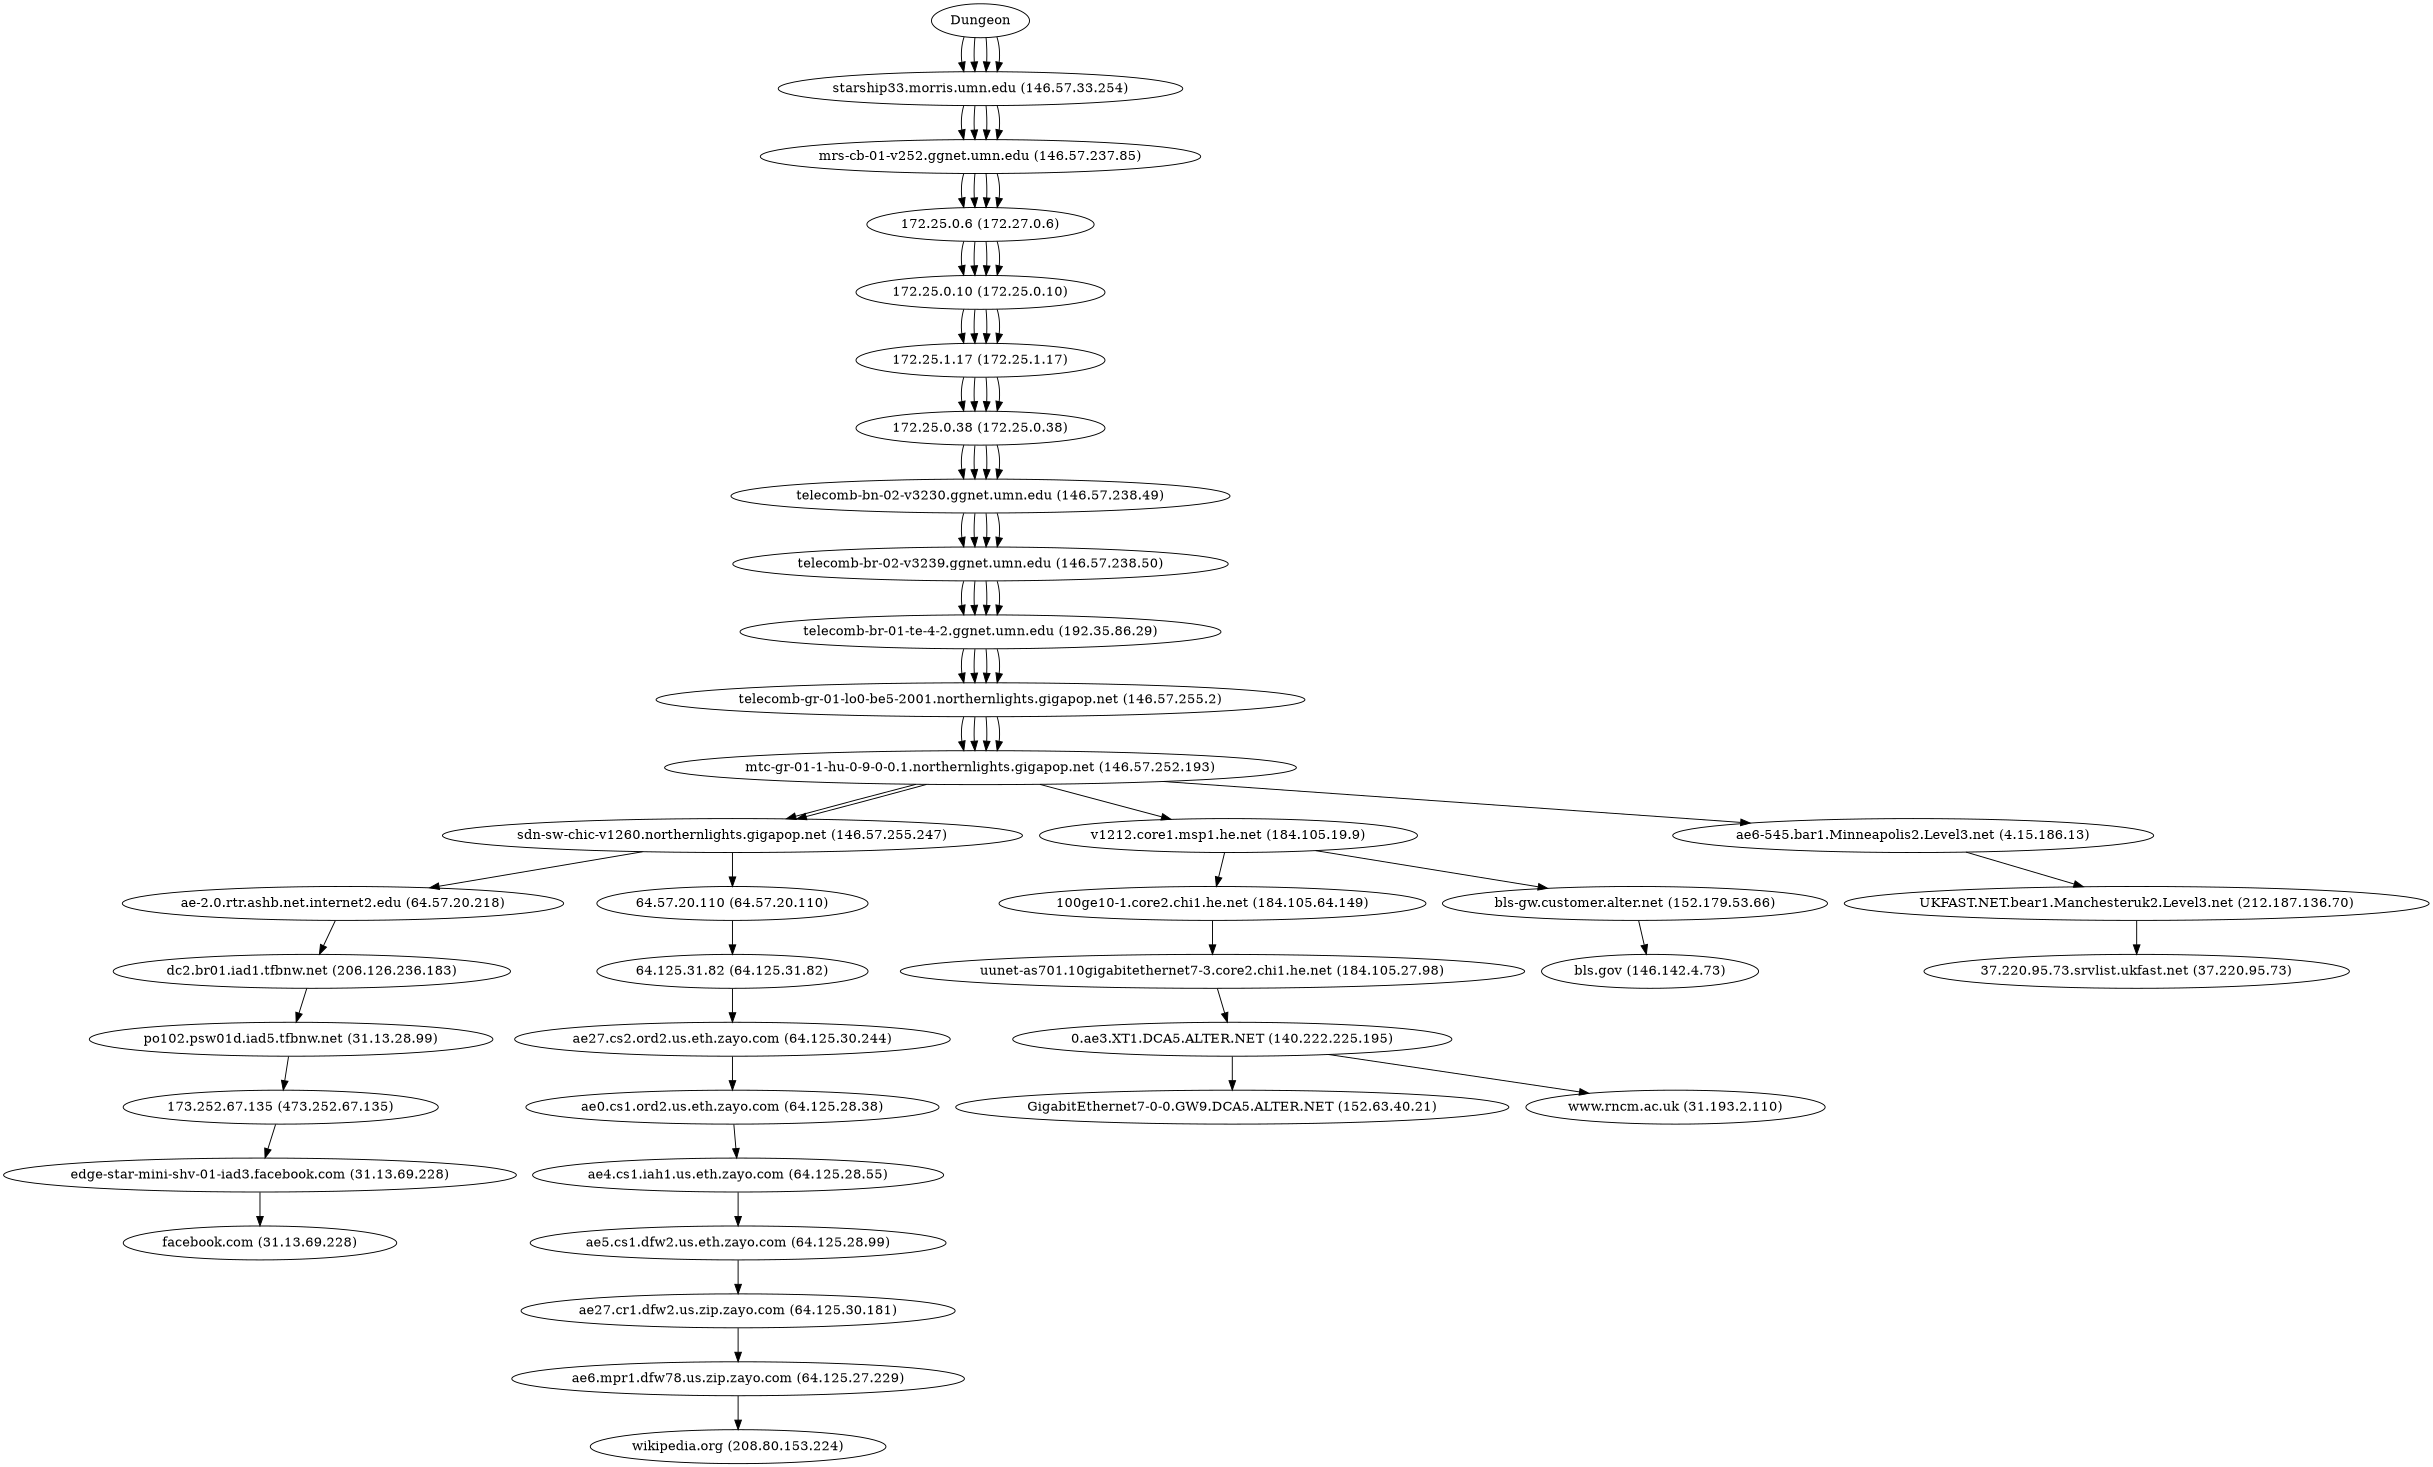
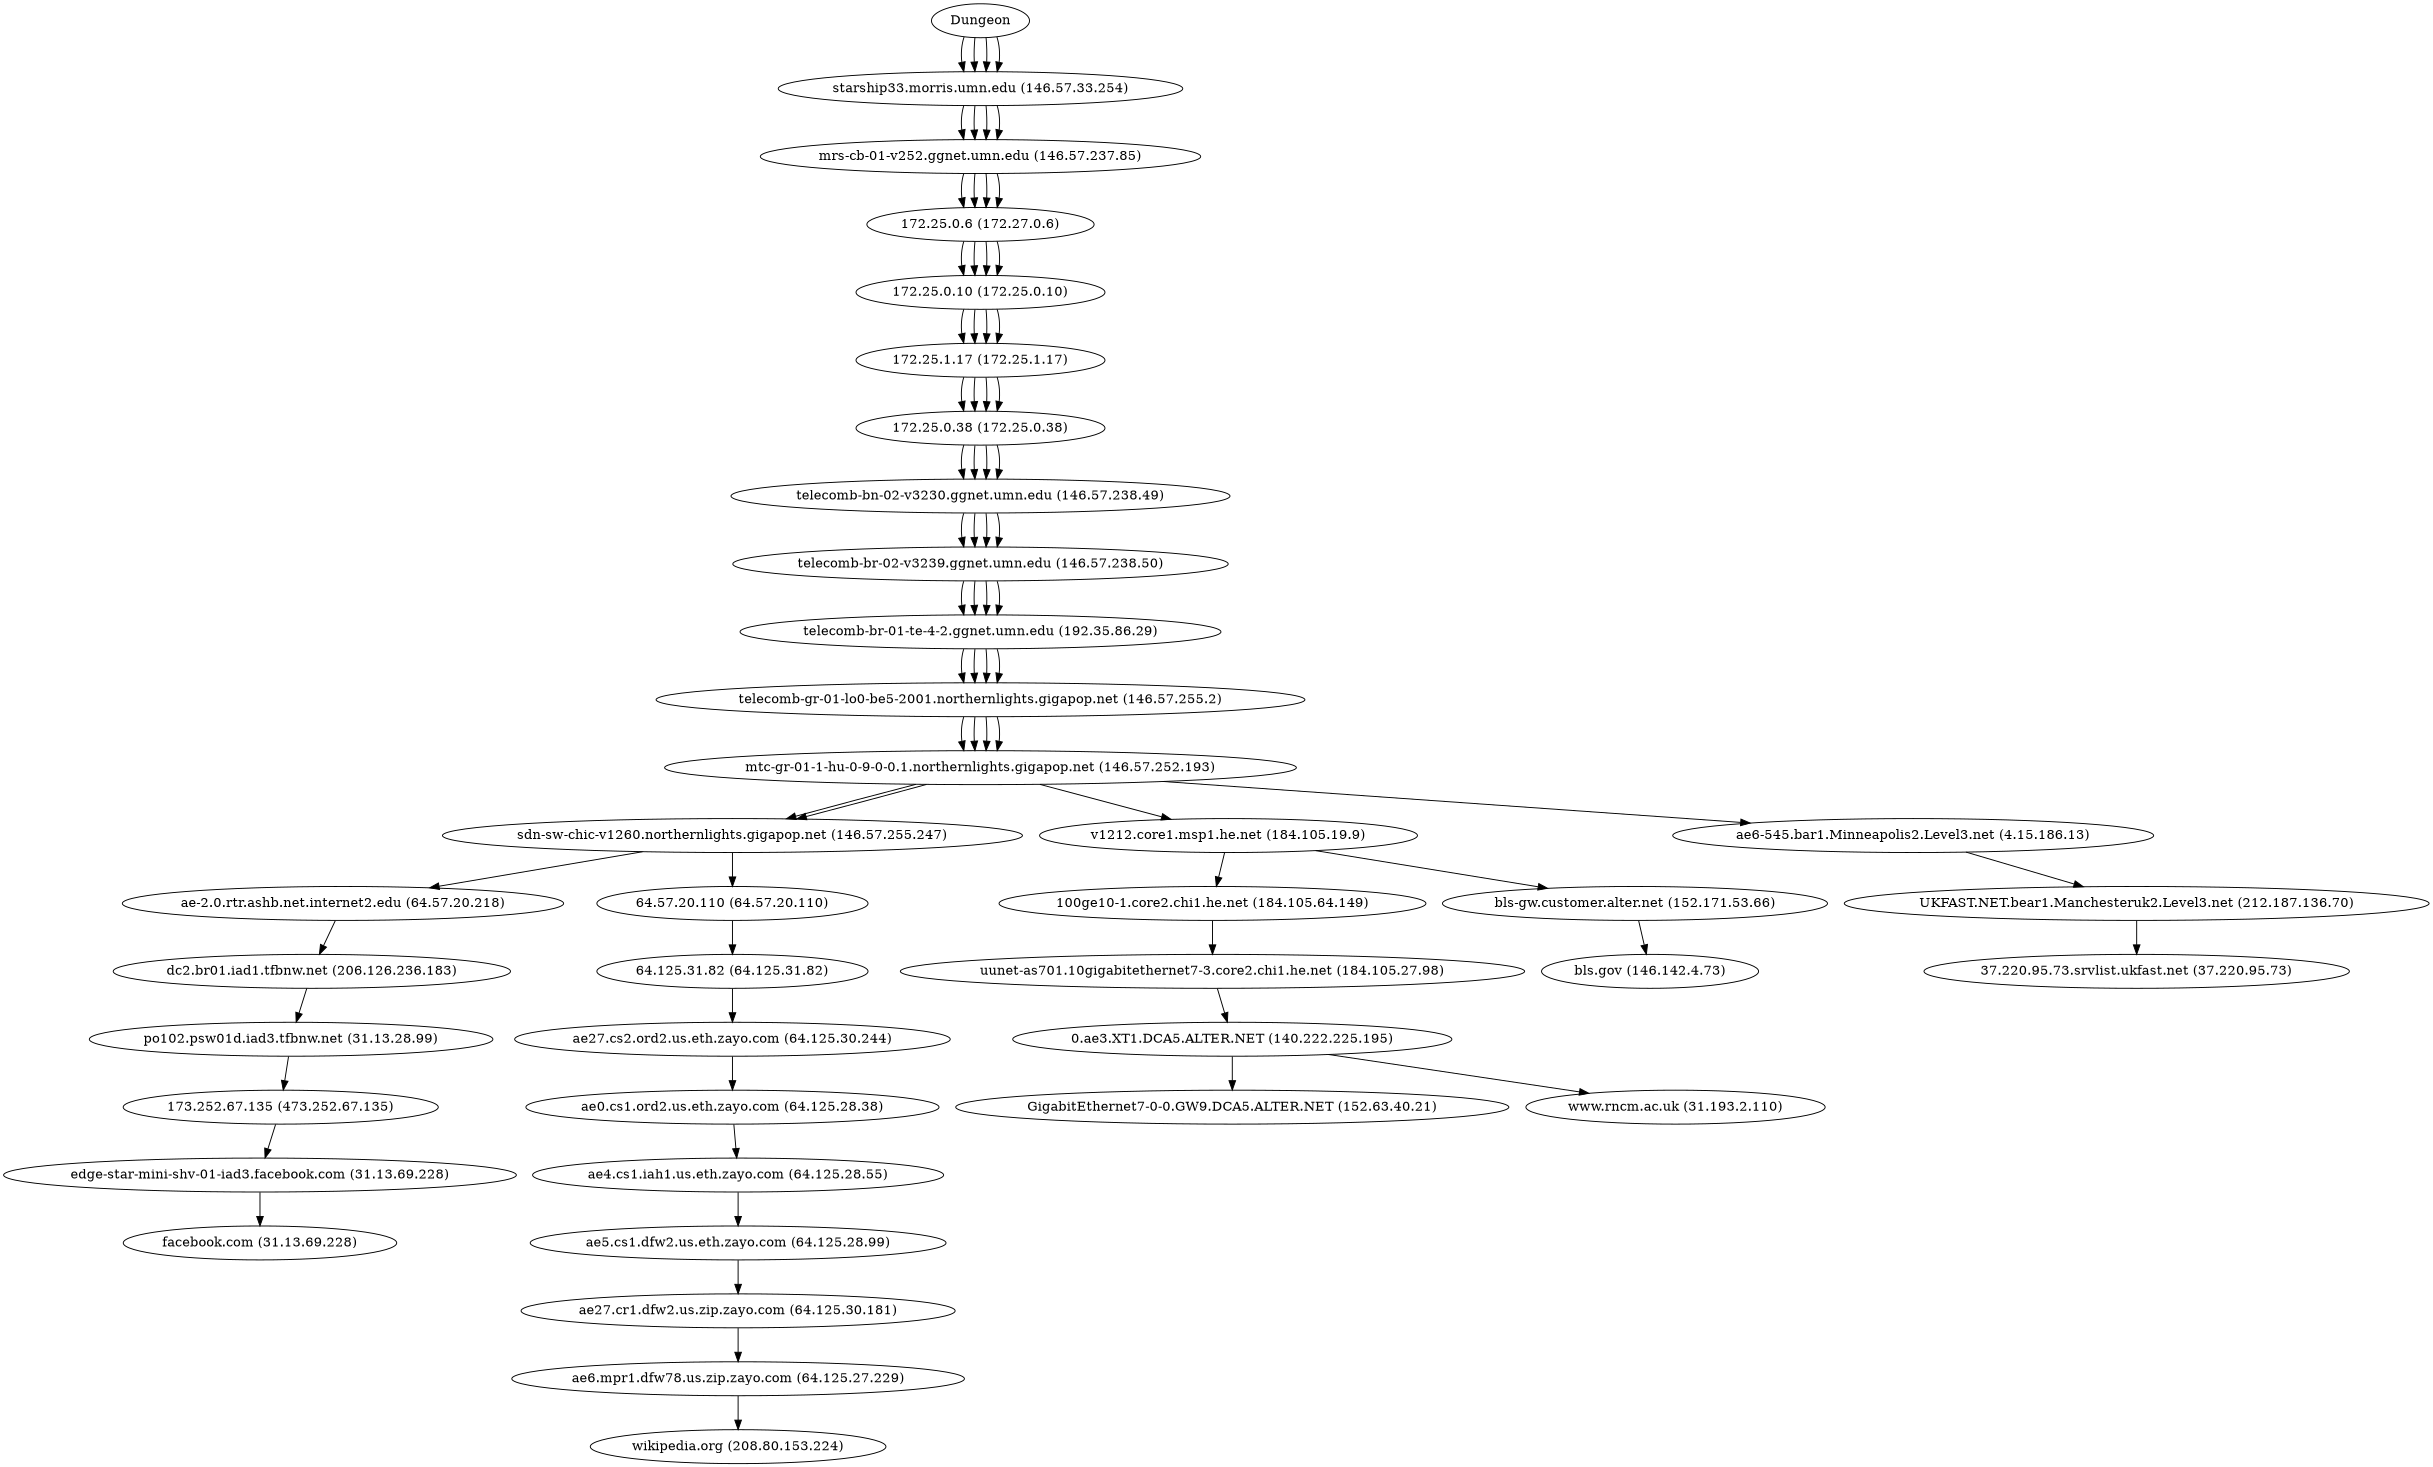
node "bls-gw.customer.alter.net (152.179.53.66)": label "bls-gw.customer.alter.net (152.179.53.66)" -> "bls-gw.customer.alter.net (152.171.53.66)"
node "po102.psw01d.iad5.tfbnw.net (31.13.28.99)": label "po102.psw01d.iad5.tfbnw.net (31.13.28.99)" -> "po102.psw01d.iad3.tfbnw.net (31.13.28.99)"
